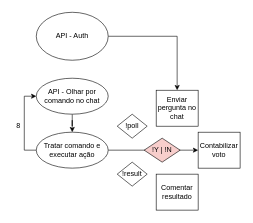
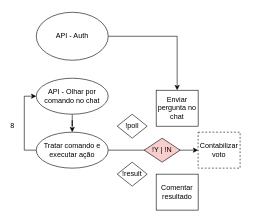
node "8": moved (18, 126) -> (12, 126)
node "Contabilizar voto": style solid -> dashed
